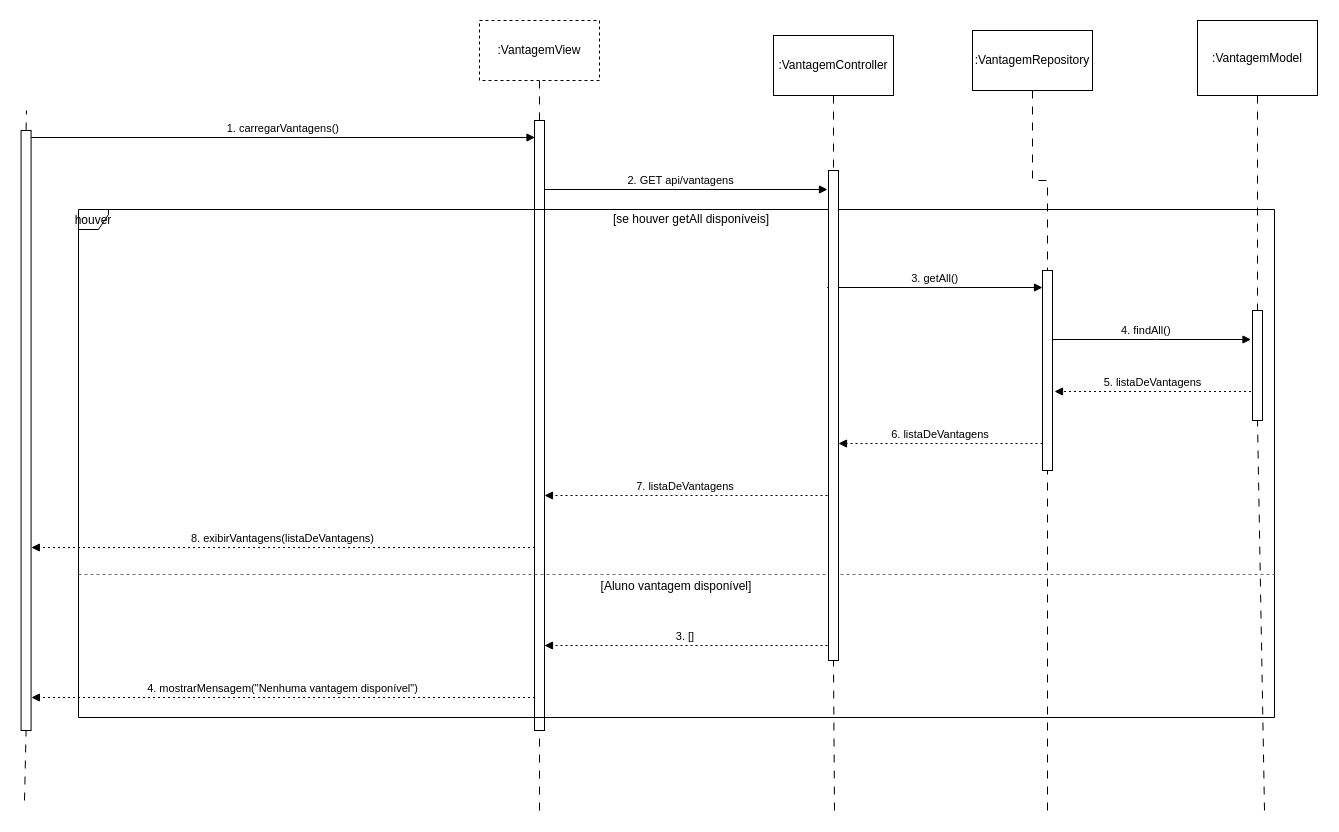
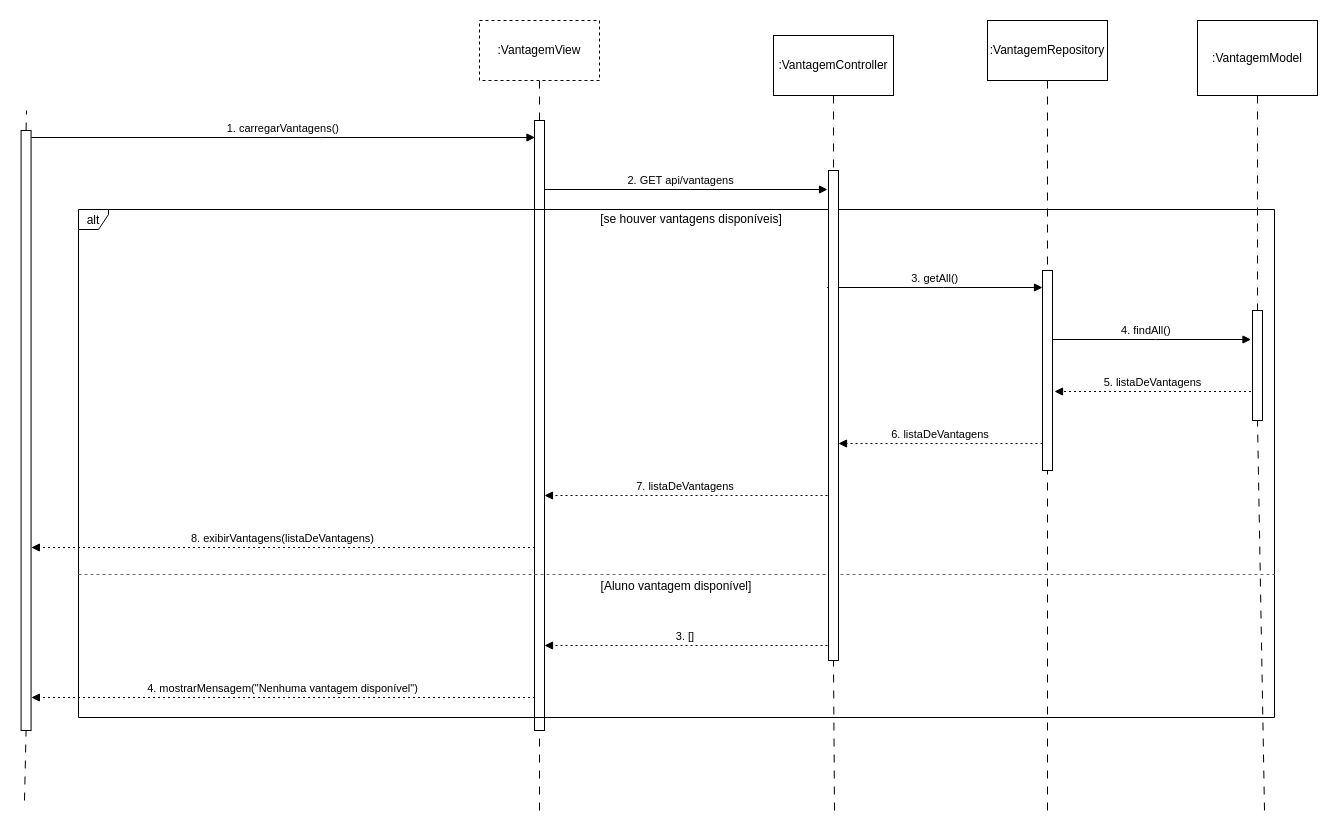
node ":VantagemRepository": moved (1033, 61) -> (1048, 51)
node "houver": label "houver" -> "alt"
node "[se houver getAll disponíveis]": label "[se houver getAll disponíveis]" -> "[se houver vantagens disponíveis]"
